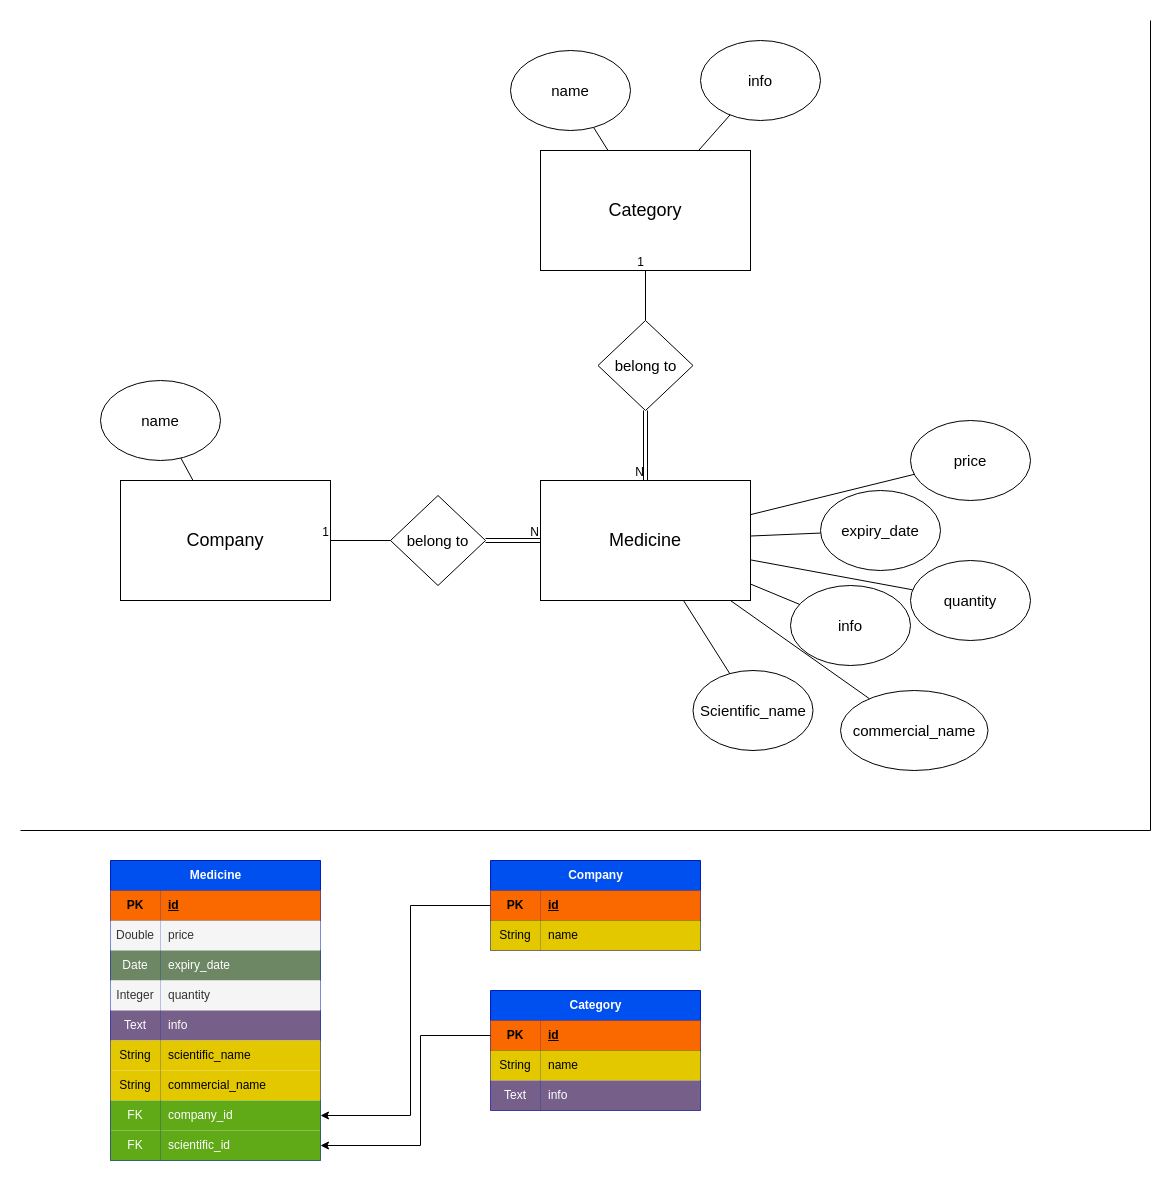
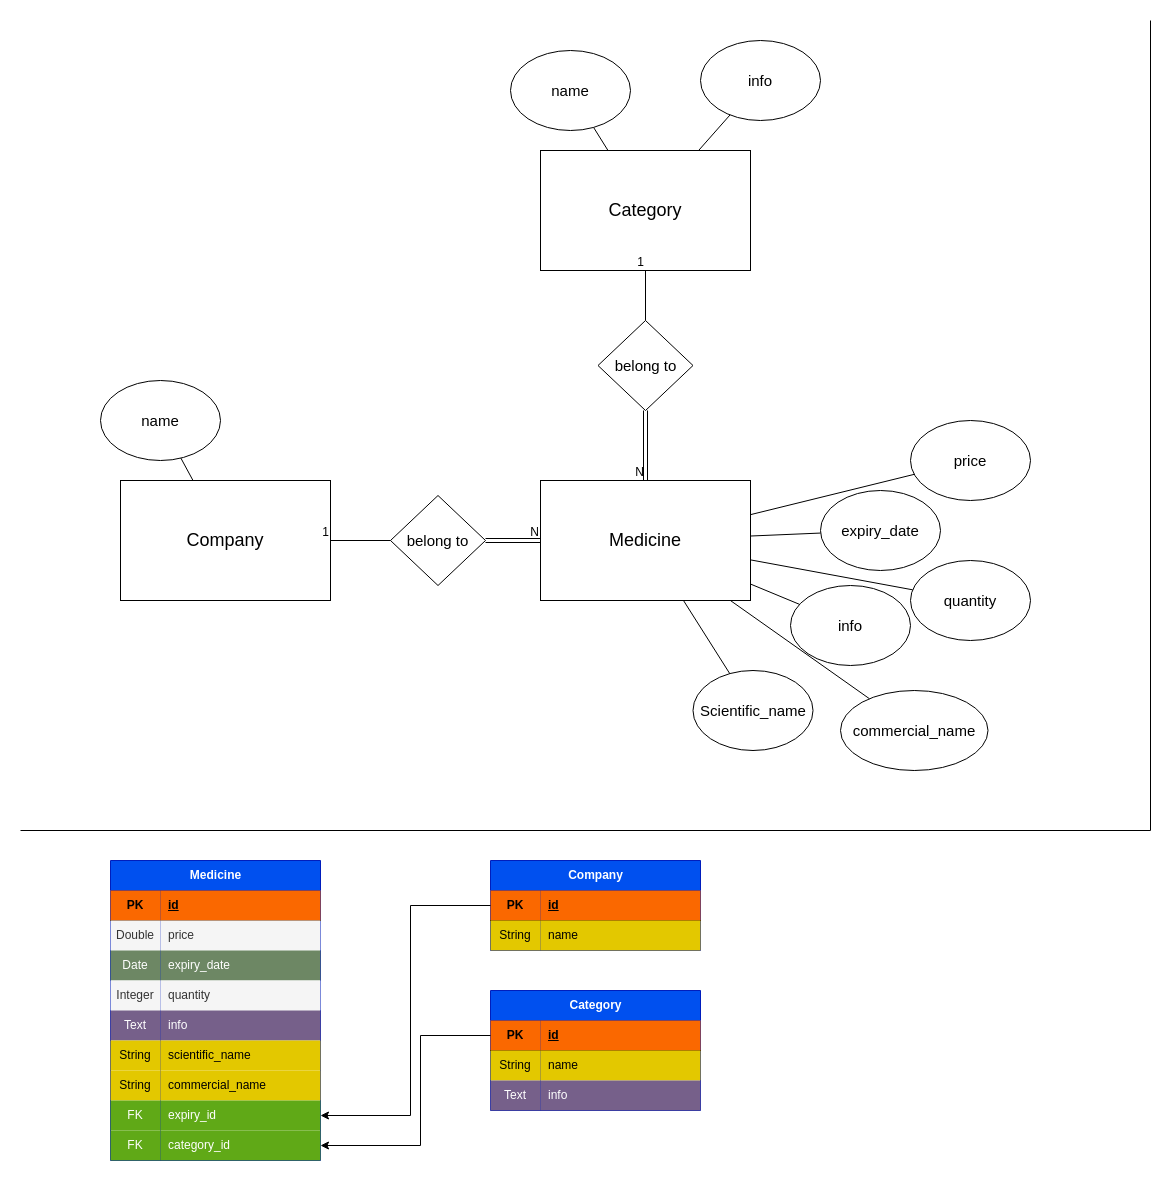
node "company_id": label "company_id" -> "expiry_id"
node "scientific_id": label "scientific_id" -> "category_id"
